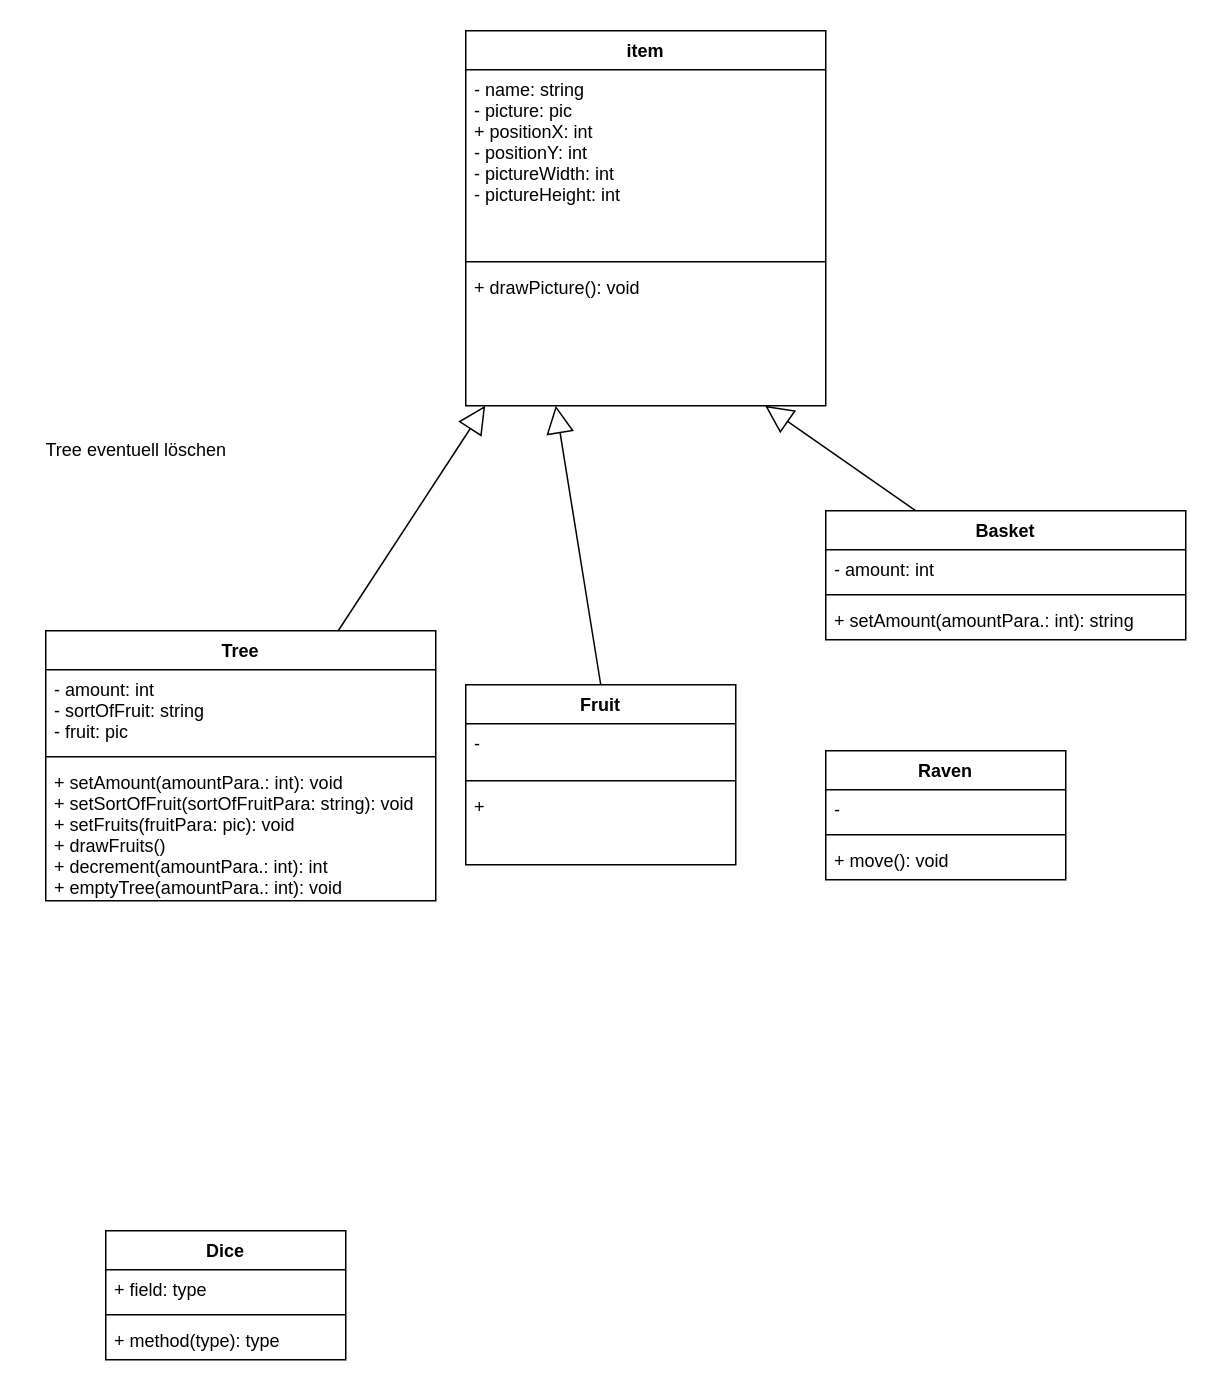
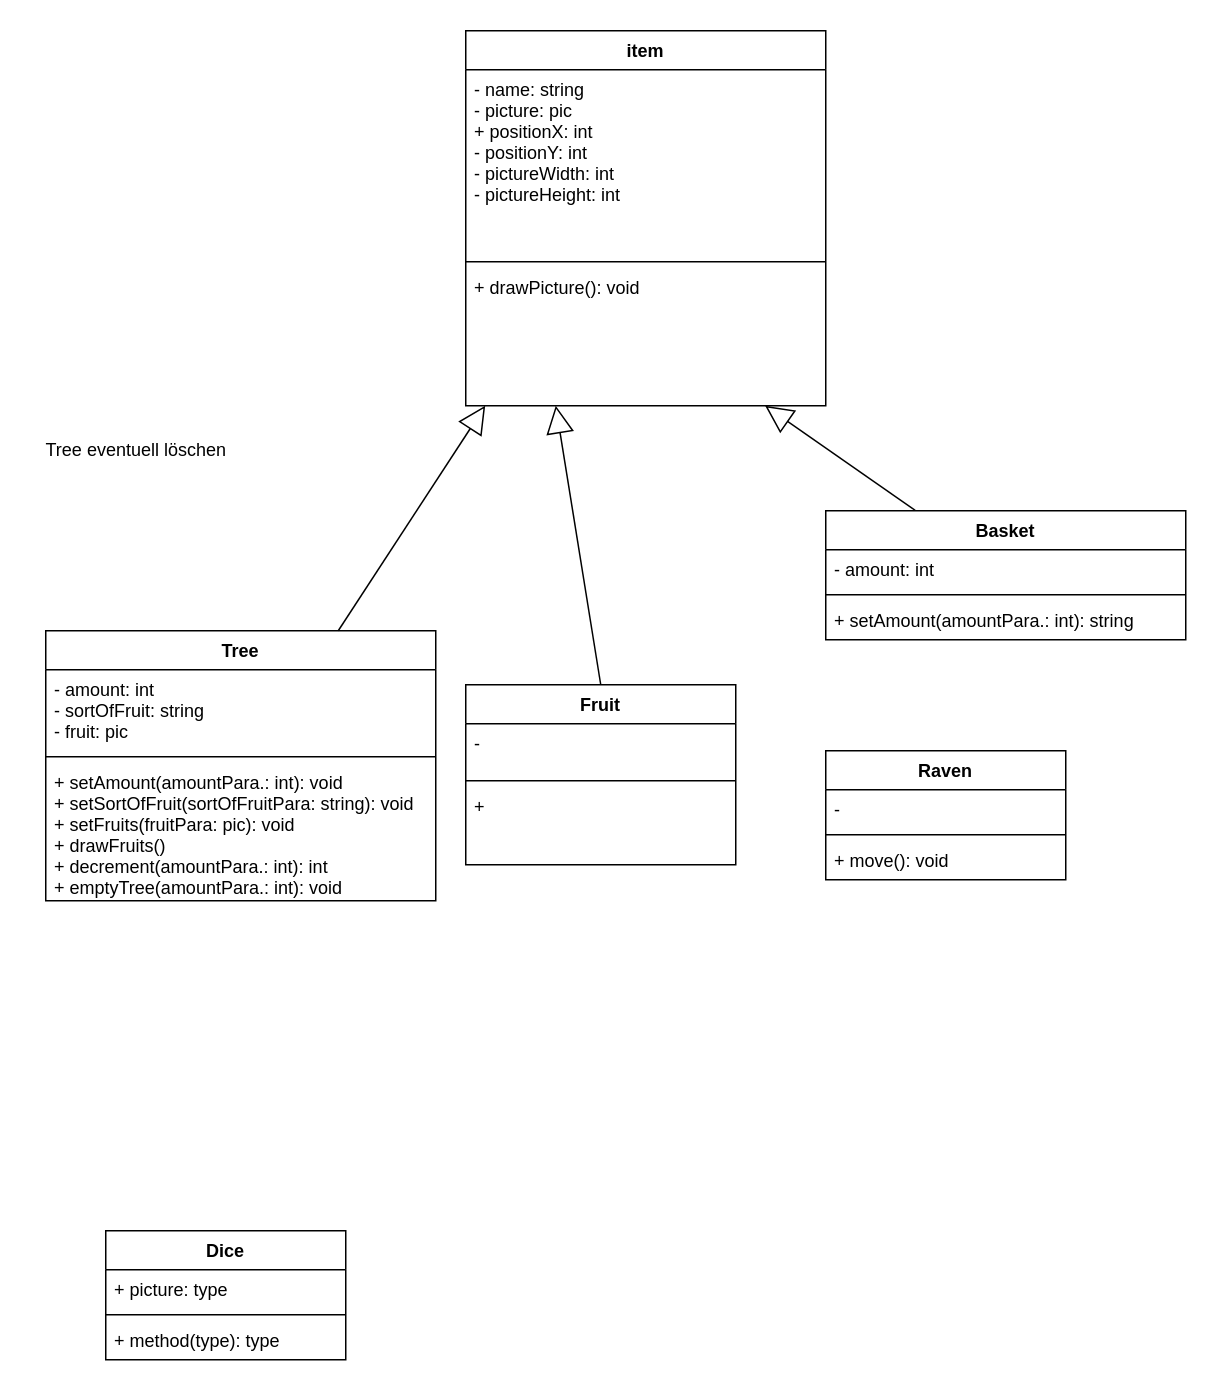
node "+ field: type": label "+ field: type" -> "+ picture: type"
